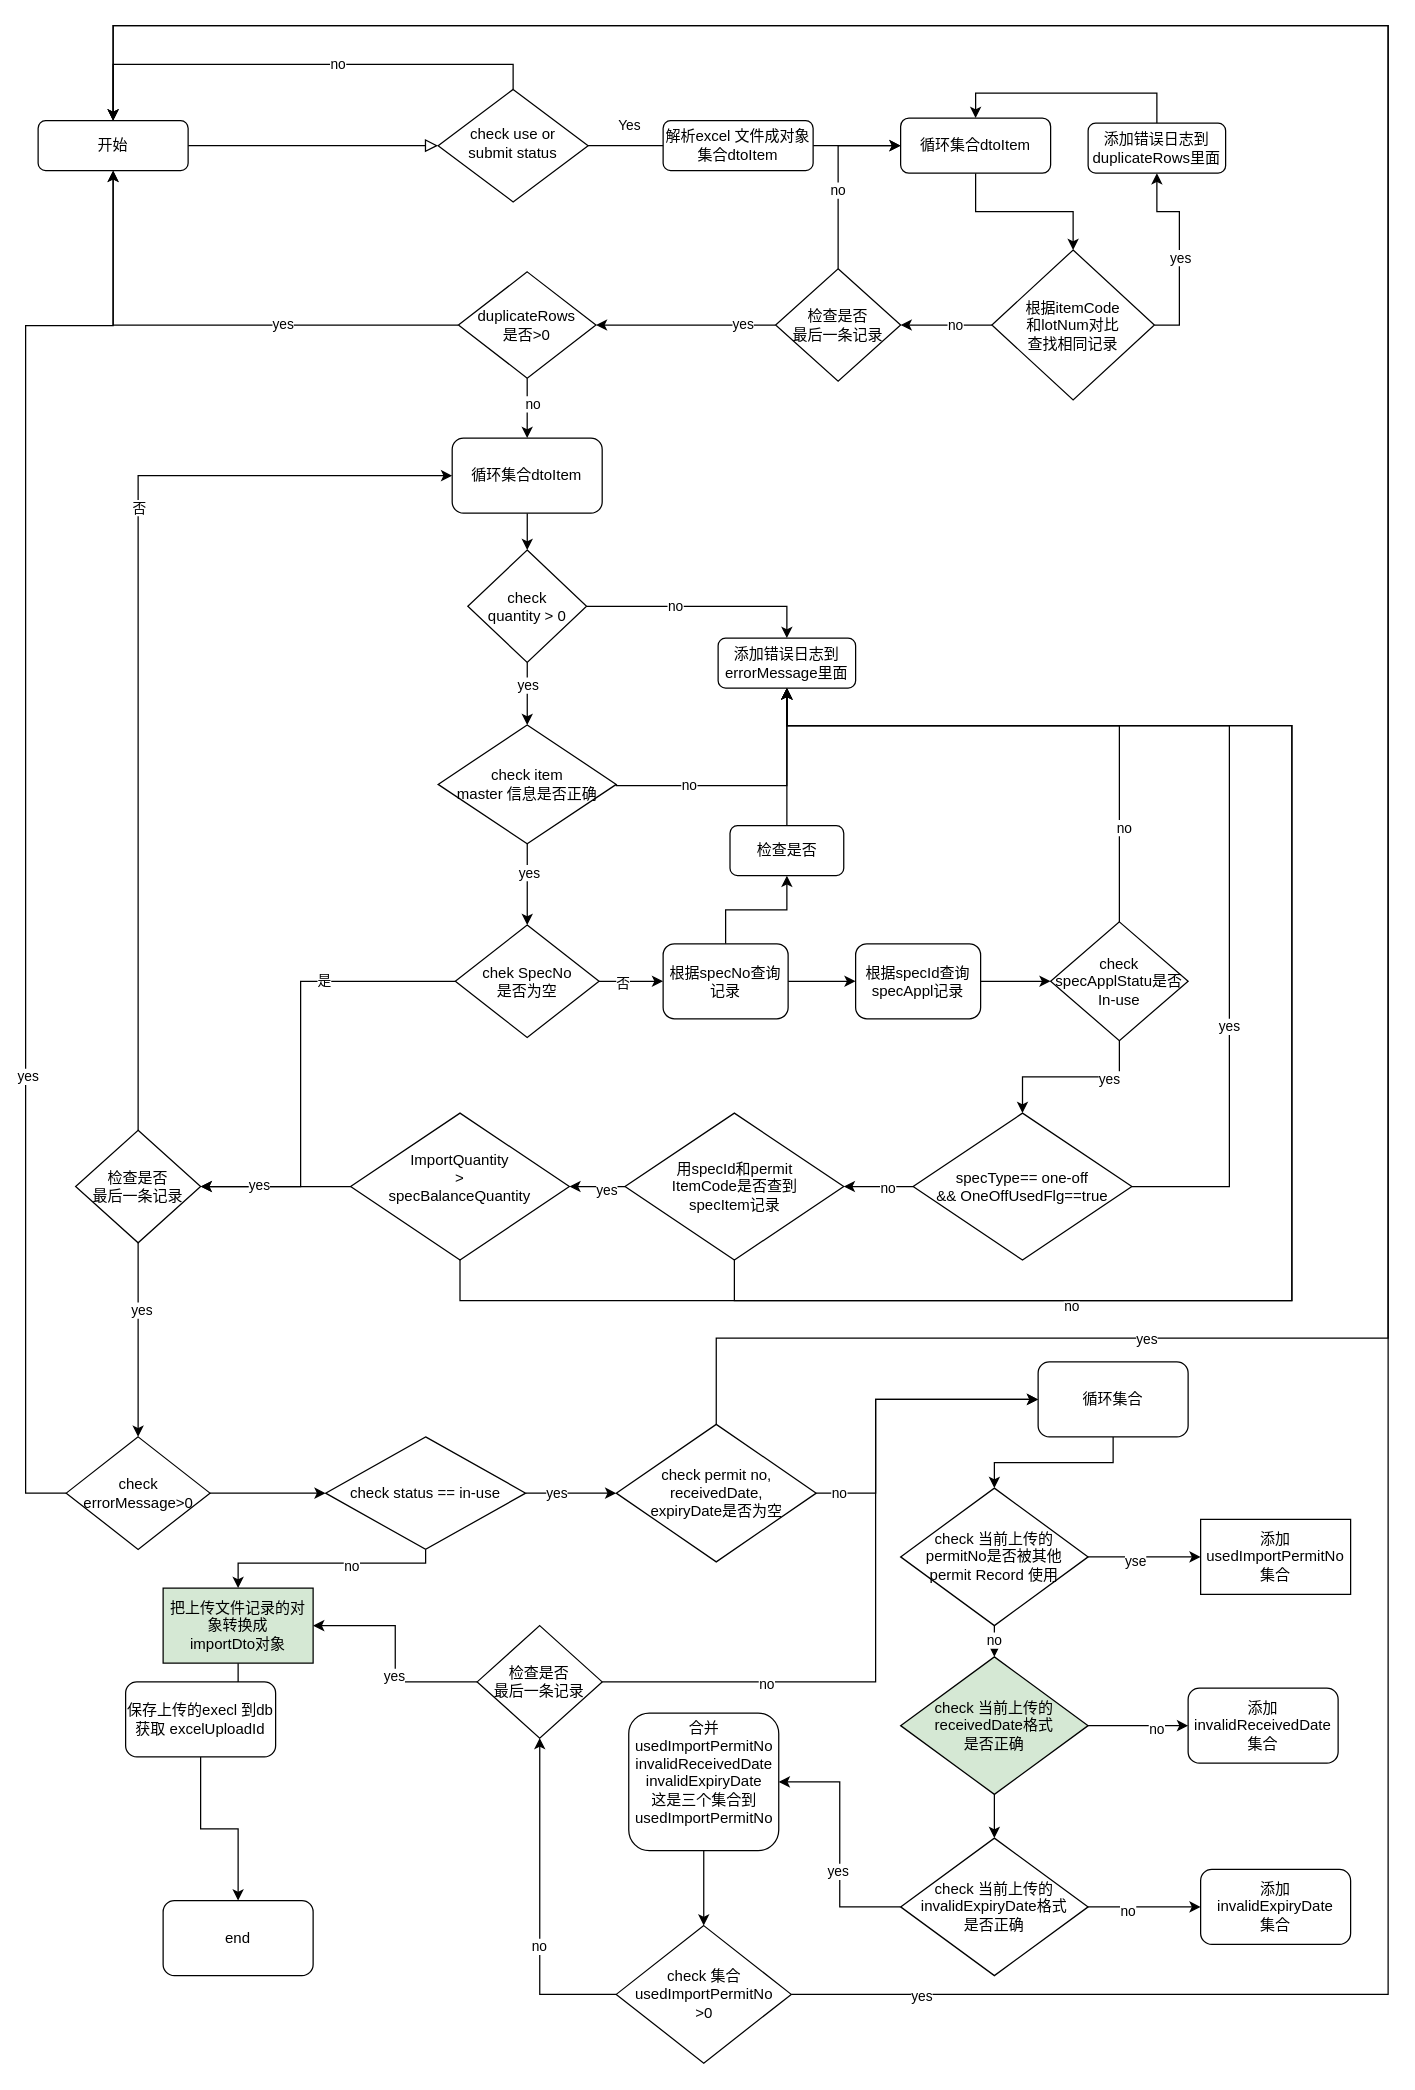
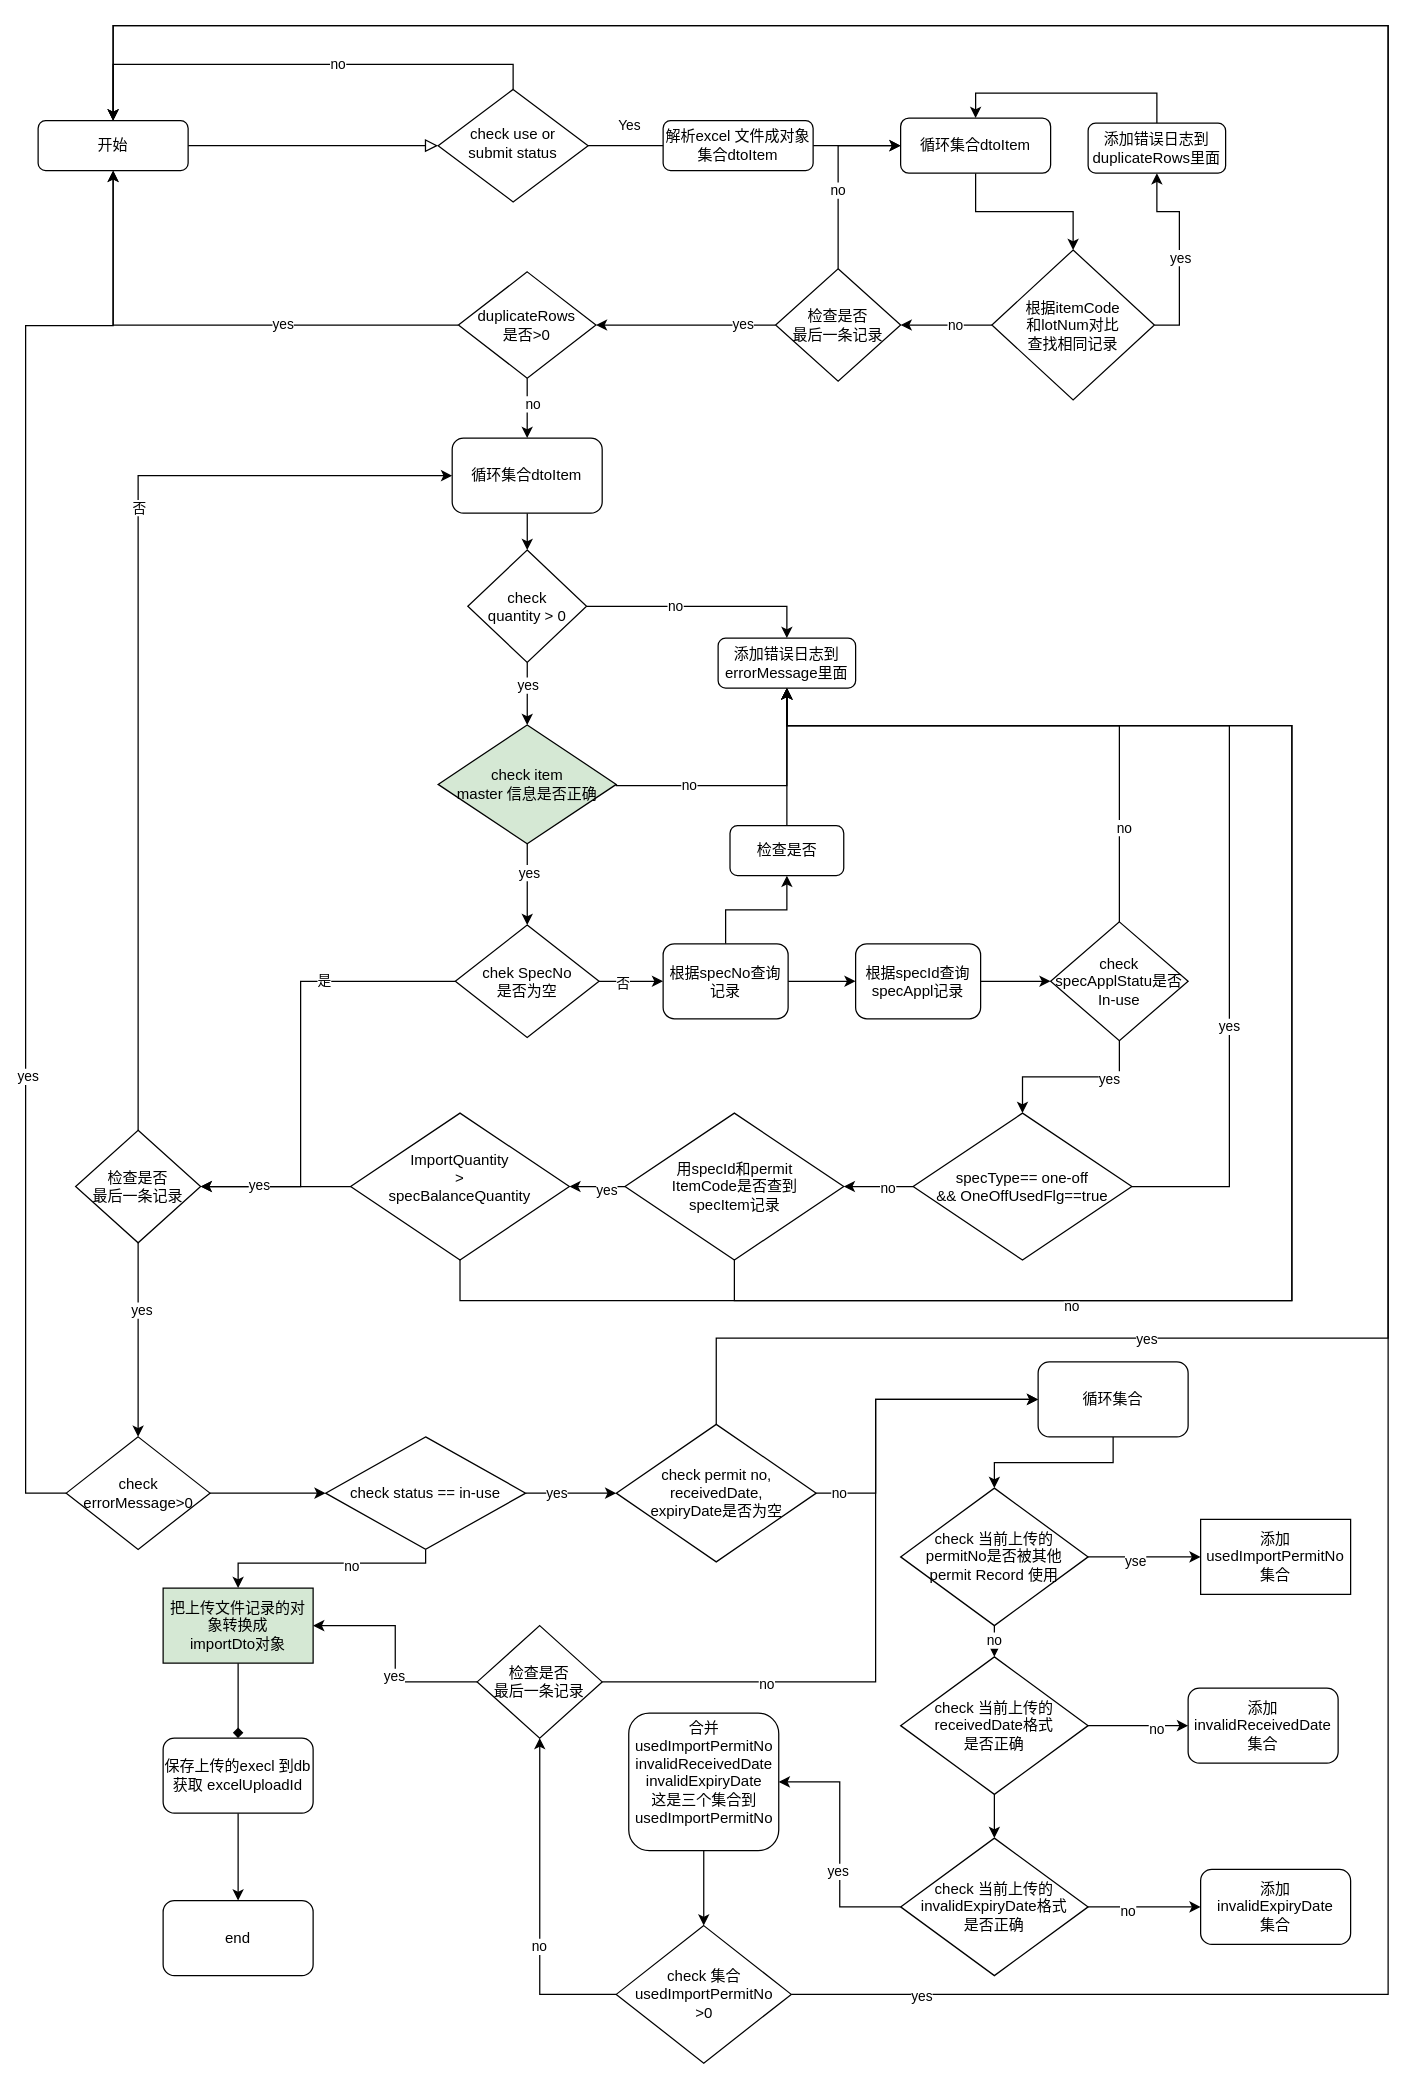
node "check item master 信息是否正确": fillcolor #ffffff -> #d5e8d4
node "保存上传的execl 到db 获取 excelUploadId": moved (201, 1719) -> (238, 1776)
node "check 当前上传的 receivedDate格式 是否正确": fillcolor #d5e8d4 -> #ffffff
